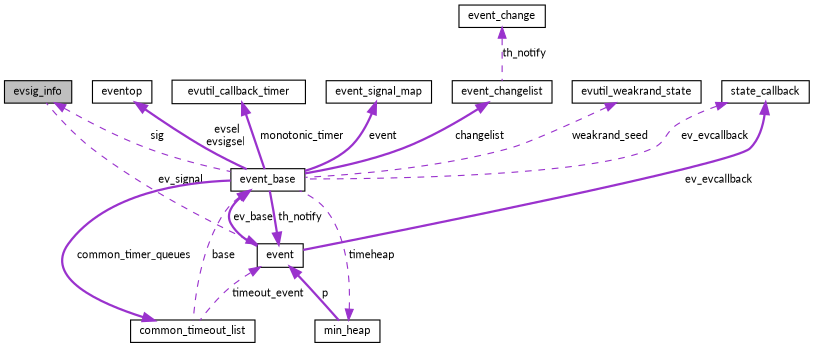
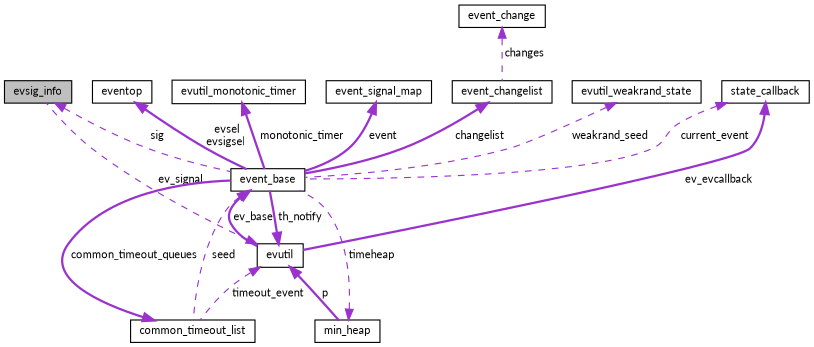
edge "event_changelist" -> "event_change": label " th_notify" -> " changes"
node "evutil_callback_timer": label "evutil_callback_timer" -> "evutil_monotonic_timer"
edge "event_base" -> "state_callback": label " ev_evcallback" -> " current_event"
edge "event_base" -> "common_timeout_list": label " common_timer_queues" -> " common_timeout_queues"
edge "common_timeout_list" -> "event_base": label " base" -> " seed"
node "event": label "event" -> "evutil"
